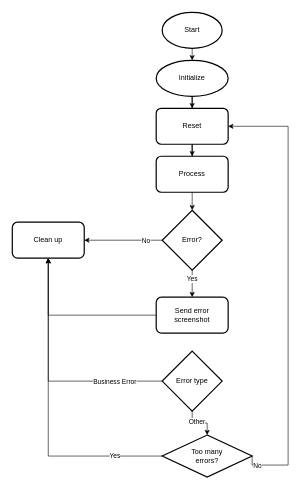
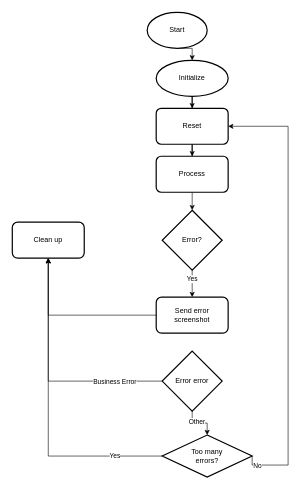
node "Start": moved (192, 30) -> (177, 30)
edge "Error?" -> "Clean up": removed, label "No"
node "Error type": label "Error type" -> "Error error"
